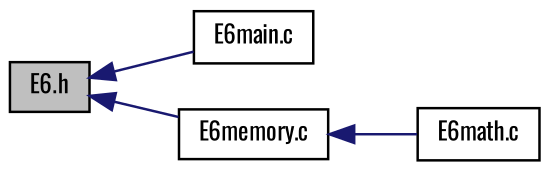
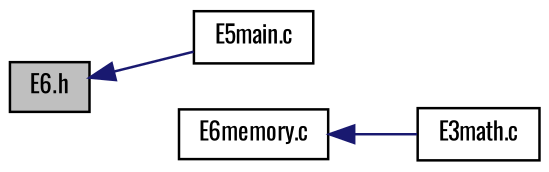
node "E6main.c": label "E6main.c" -> "E5main.c"
edge "E6memory.c" -> "E6.h": removed
node "E6math.c": label "E6math.c" -> "E3math.c"
